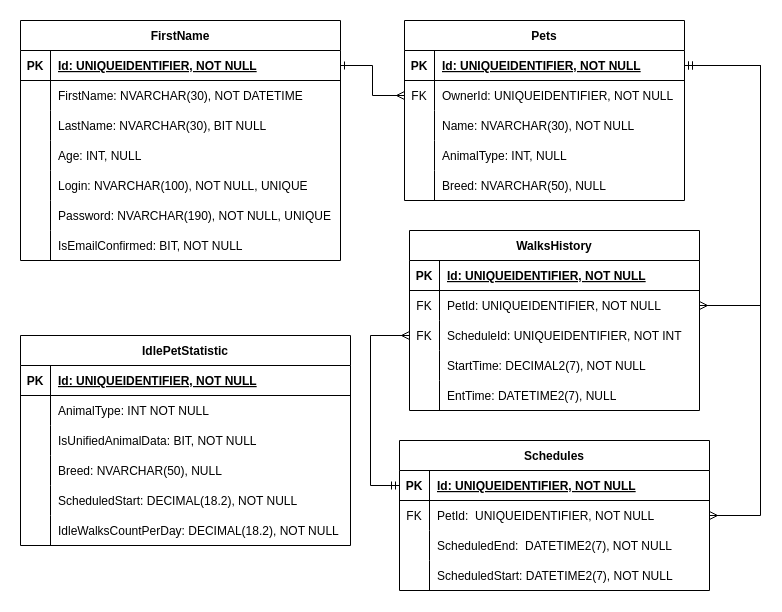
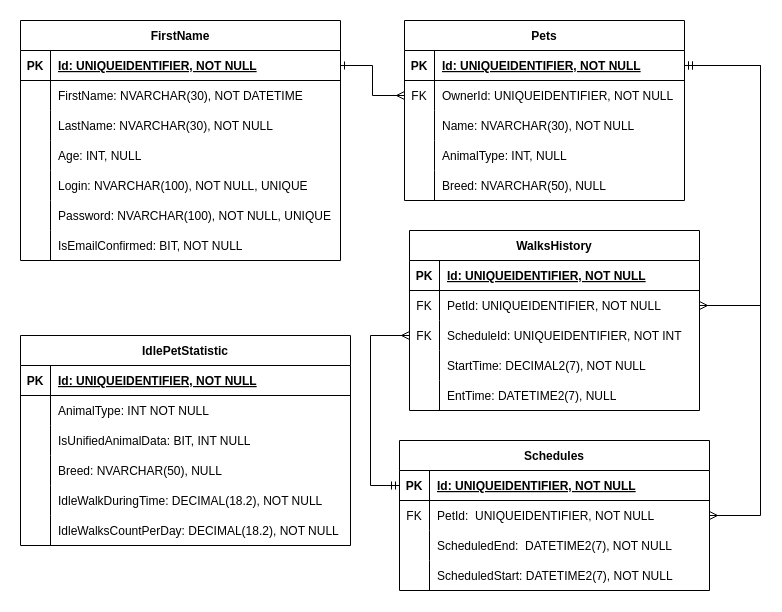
node "LastName: NVARCHAR(30), BIT NULL": label "LastName: NVARCHAR(30), BIT NULL" -> "LastName: NVARCHAR(30), NOT NULL"
node "Password: NVARCHAR(190), NOT NULL, UNIQUE": label "Password: NVARCHAR(190), NOT NULL, UNIQUE" -> "Password: NVARCHAR(100), NOT NULL, UNIQUE"
node "IsUnifiedAnimalData: BIT, NOT NULL": label "IsUnifiedAnimalData: BIT, NOT NULL" -> "IsUnifiedAnimalData: BIT, INT NULL"
node "ScheduledStart: DECIMAL(18.2), NOT NULL": label "ScheduledStart: DECIMAL(18.2), NOT NULL" -> "IdleWalkDuringTime: DECIMAL(18.2), NOT NULL"
